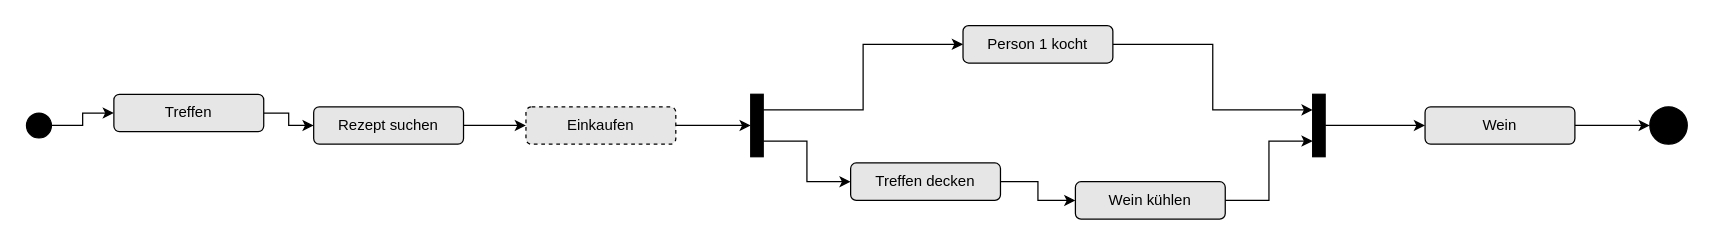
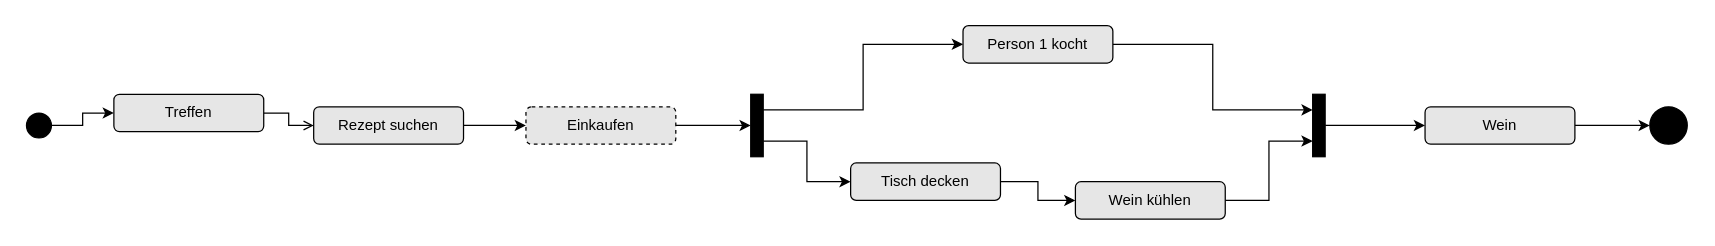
edge "Treffen" -> "Rezept suchen": arrowhead classic -> open
node "Treffen decken": label "Treffen decken" -> "Tisch decken"
